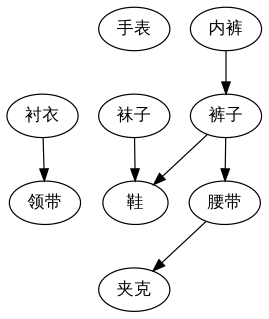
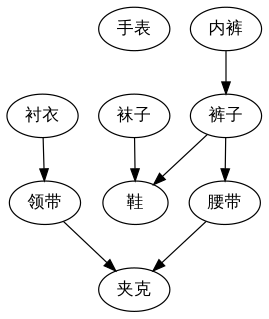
edge "领带" -> "夹克": added
